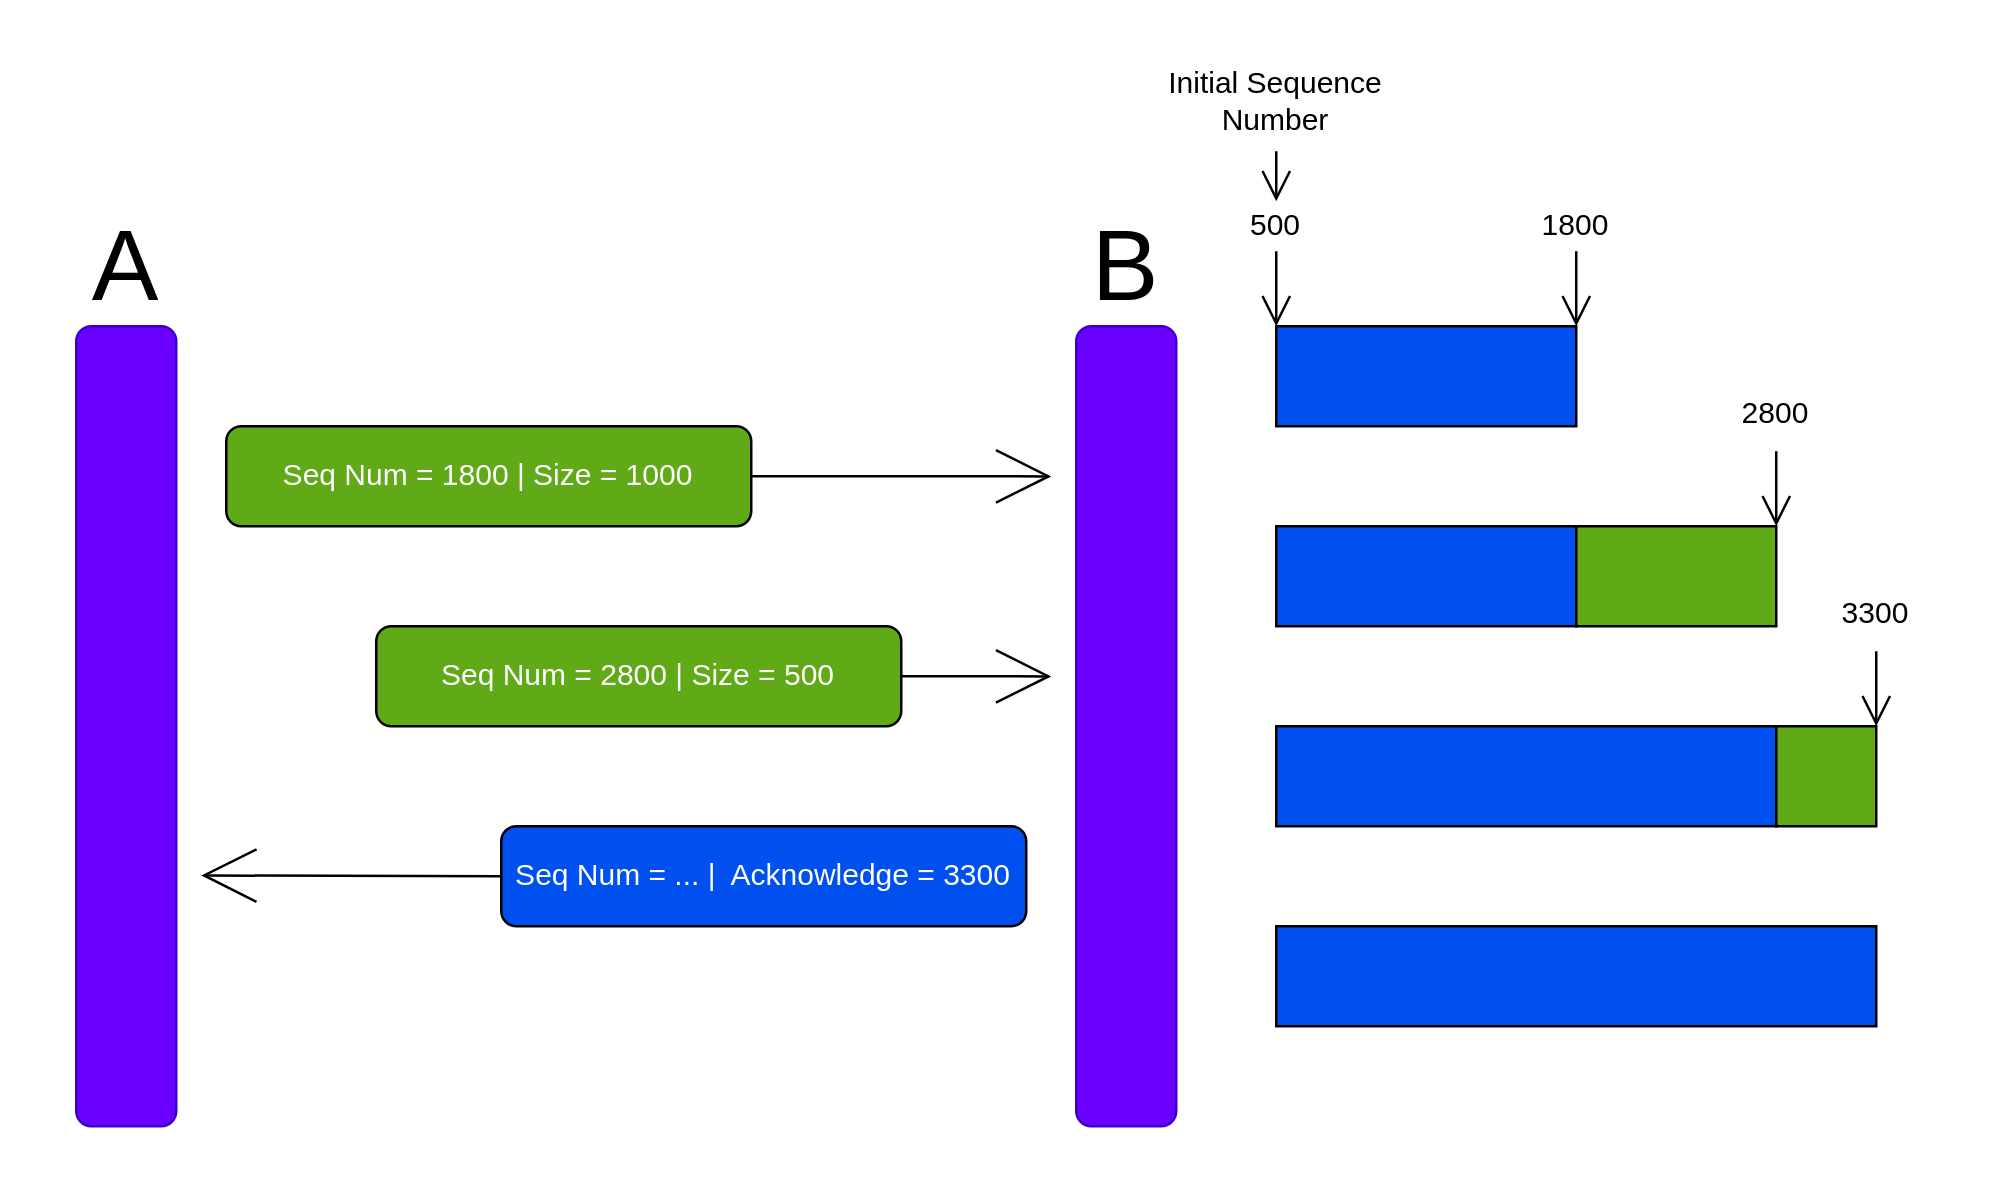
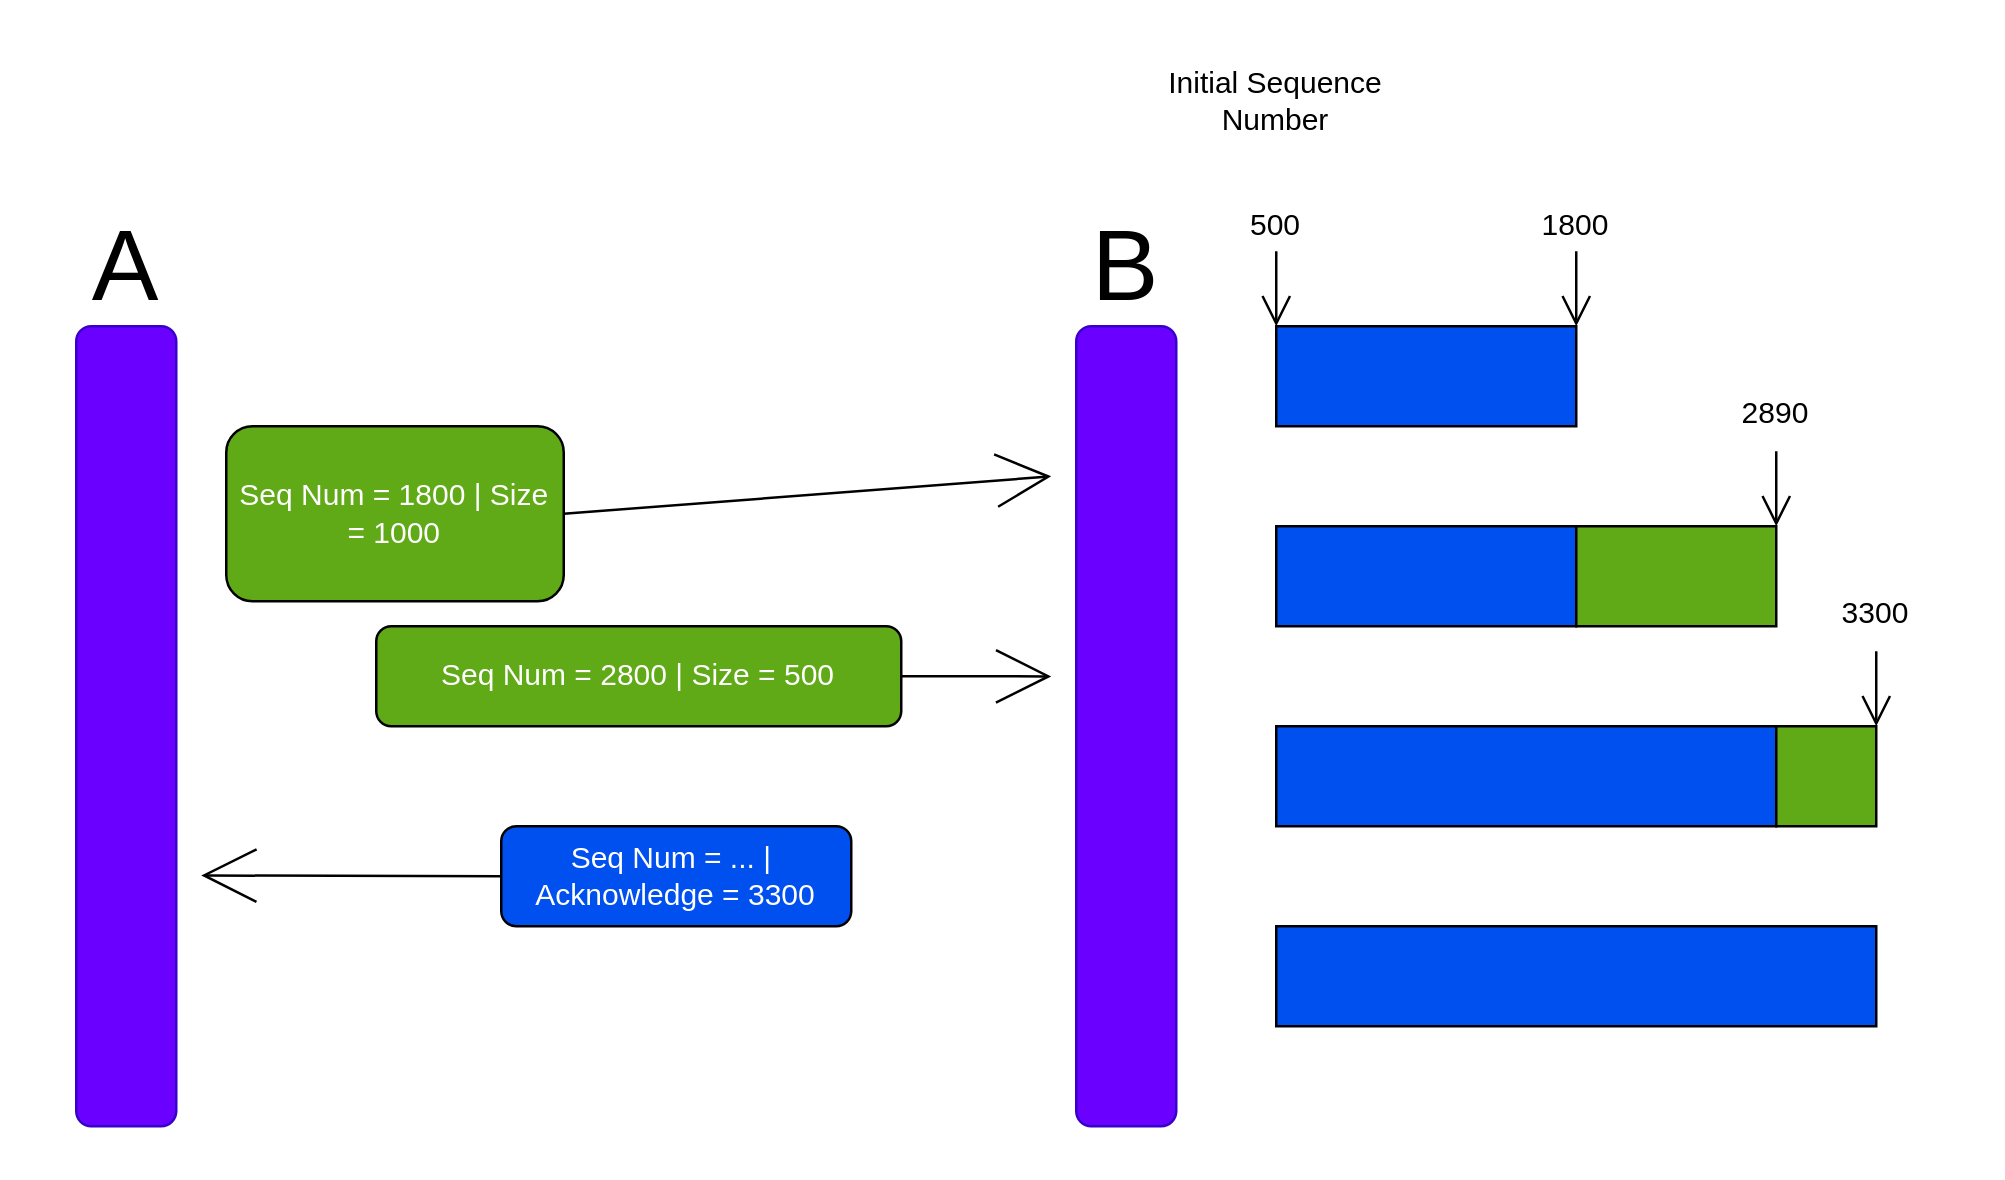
edge "Initial Sequence Number" -> "500": removed
node "2800": label "2800" -> "2890"
node "Seq Num = 1800 | Size = 1000": size 525x100 -> 338x175
node "Seq Num = ... | Acknowledge = 3300": size 525x100 -> 350x100
